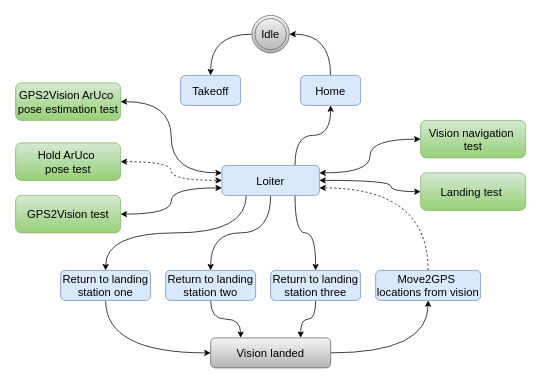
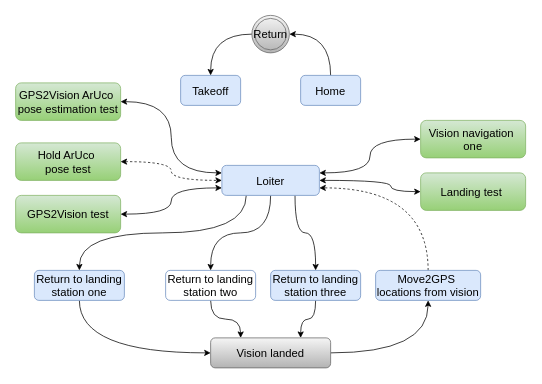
node "Idle": label "Idle" -> "Return"
edge "Loiter" -> "Home": removed
node "Vision navigation test": label "Vision navigation test" -> "Vision navigation one"
node "Return to landing station one": moved (105, 285) -> (79, 285)
node "Return to landing station two": fillcolor #dae8fc -> #ffffff
